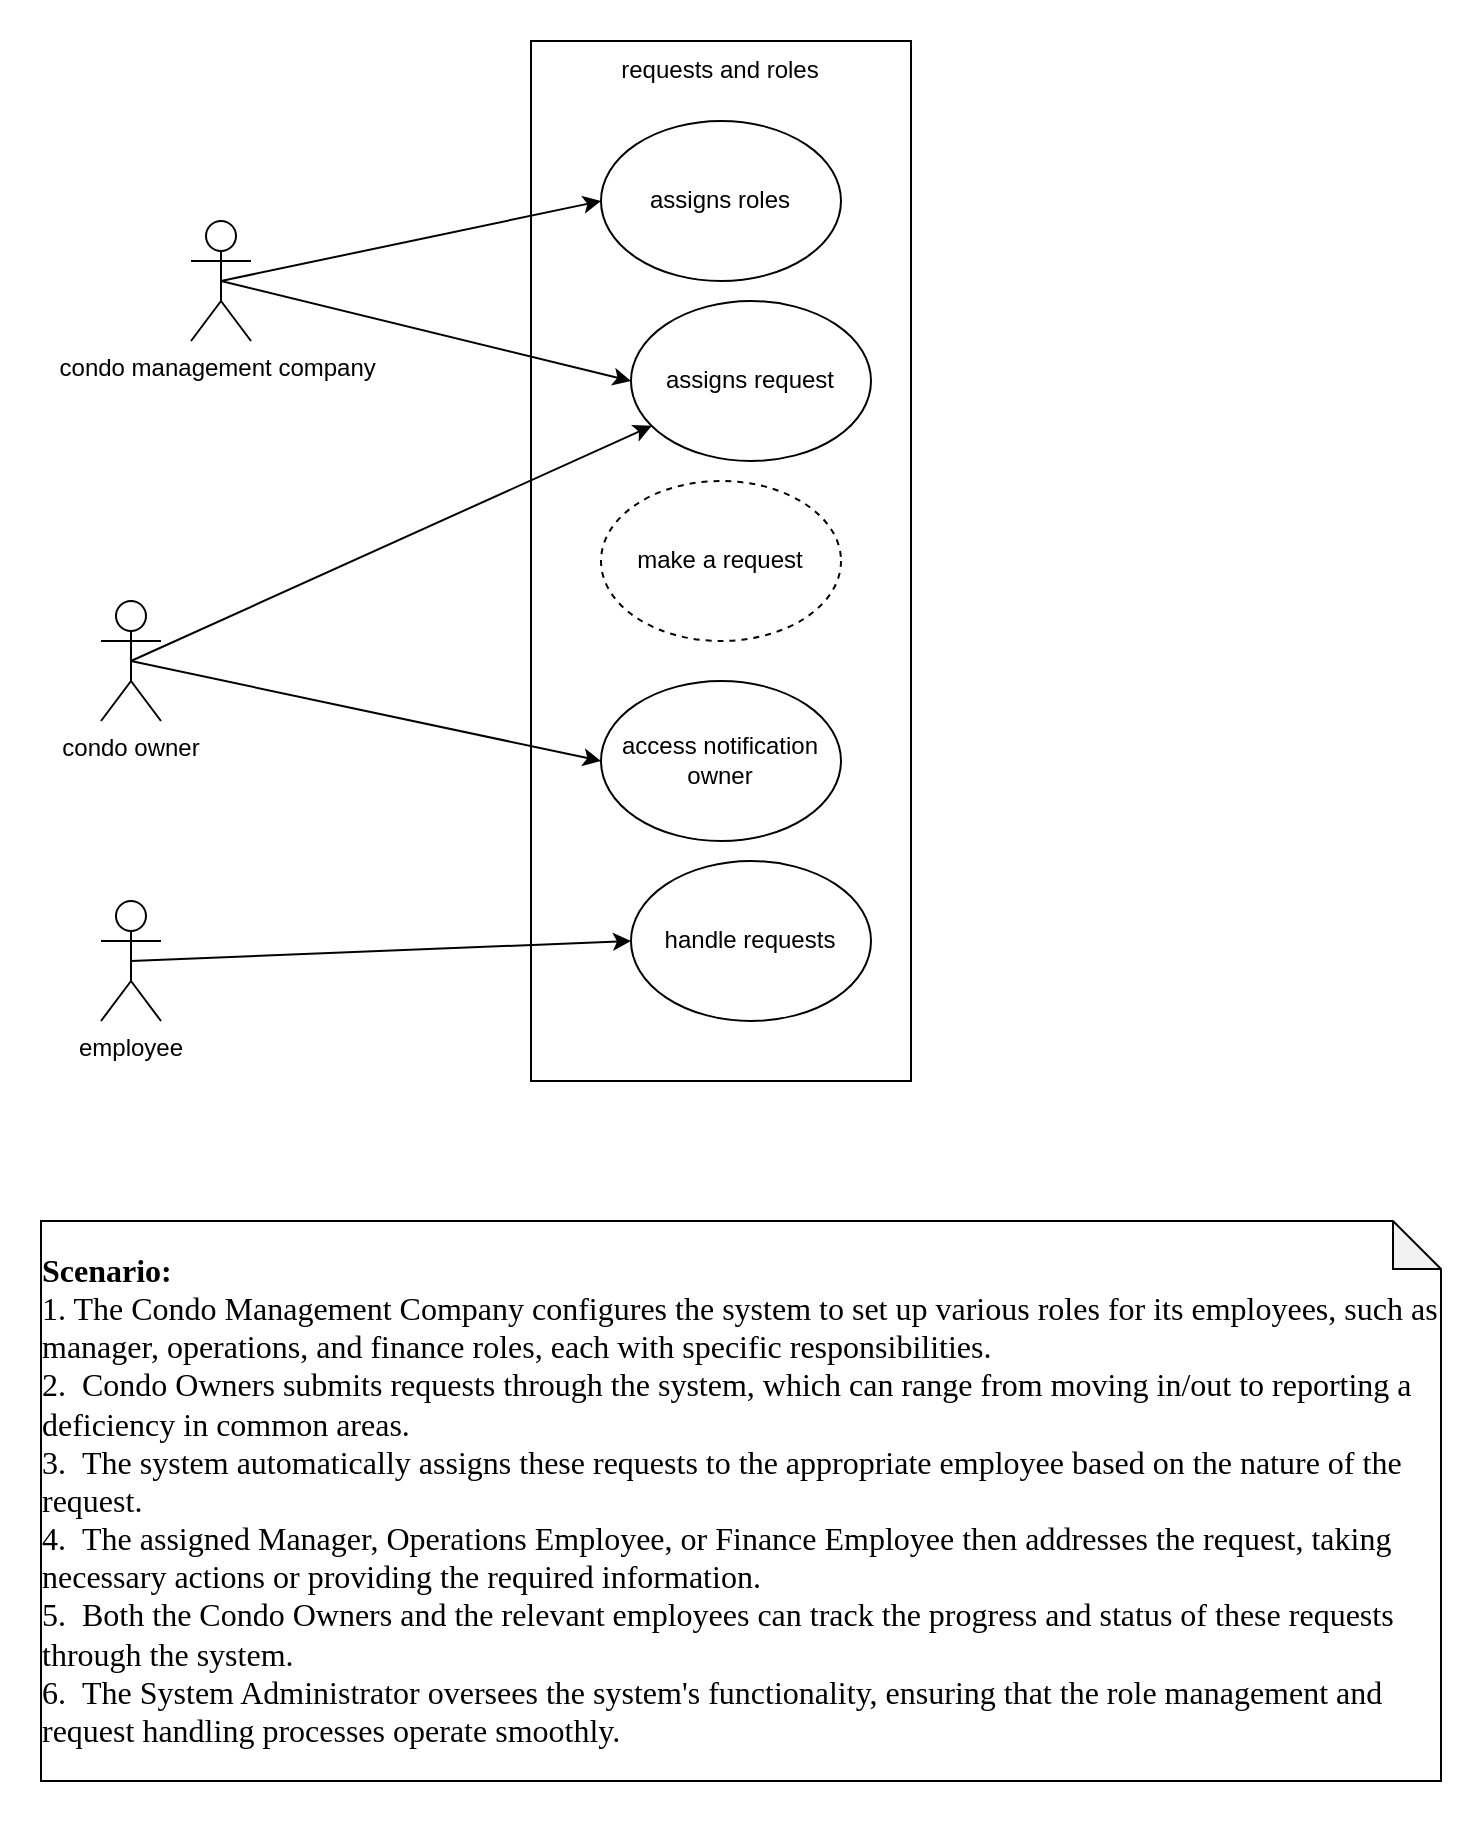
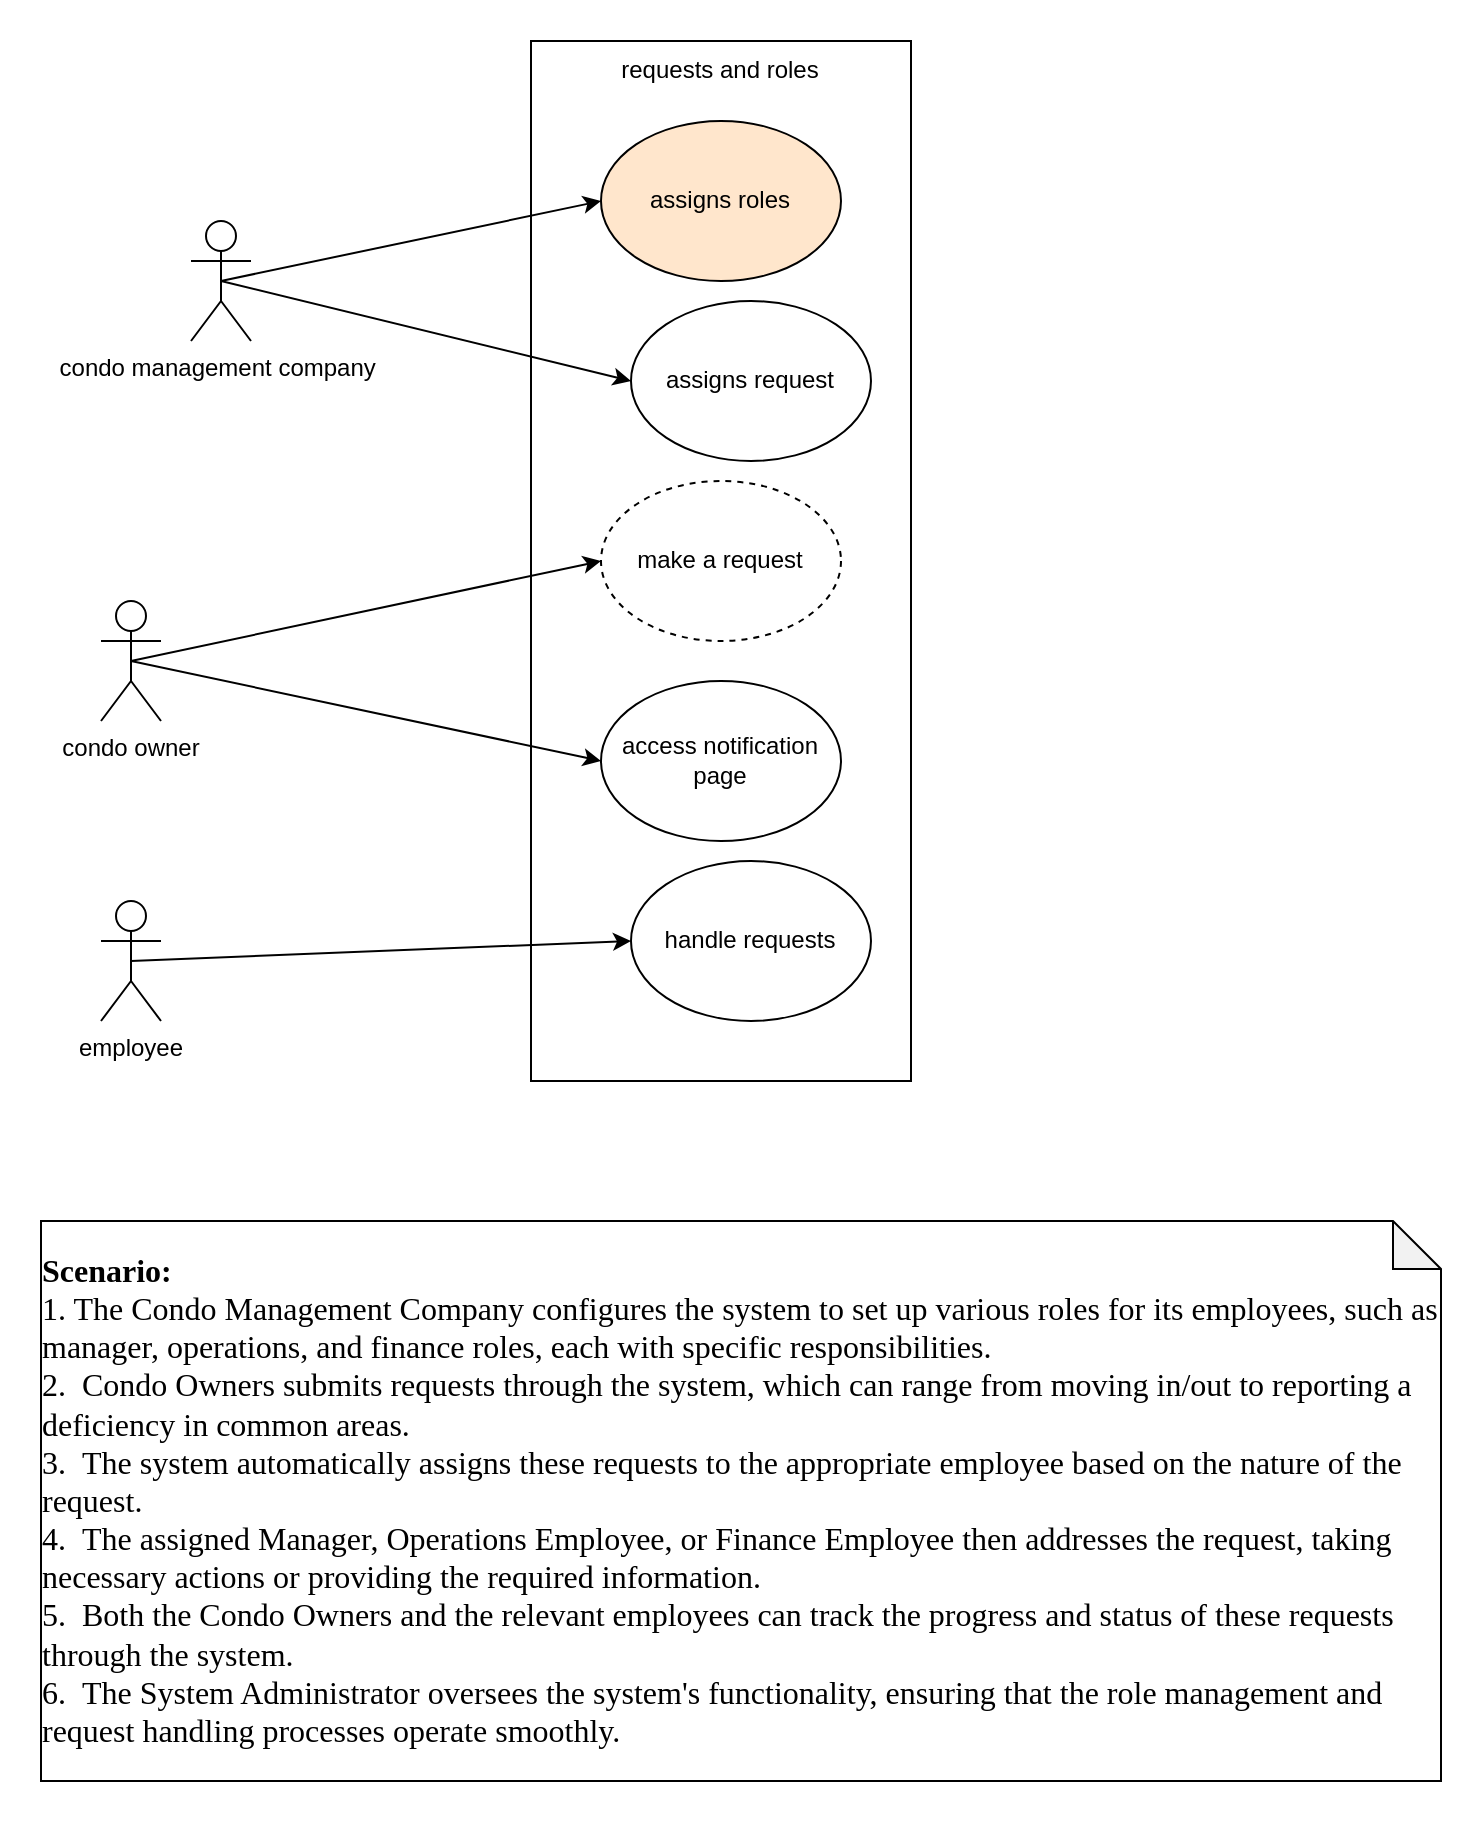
node "assigns roles": fillcolor #ffffff -> #ffe6cc
edge "condo owner" -> "assigns request": now "condo owner" -> "make a request"
node "access notification owner": label "access notification owner" -> "access notification page"
